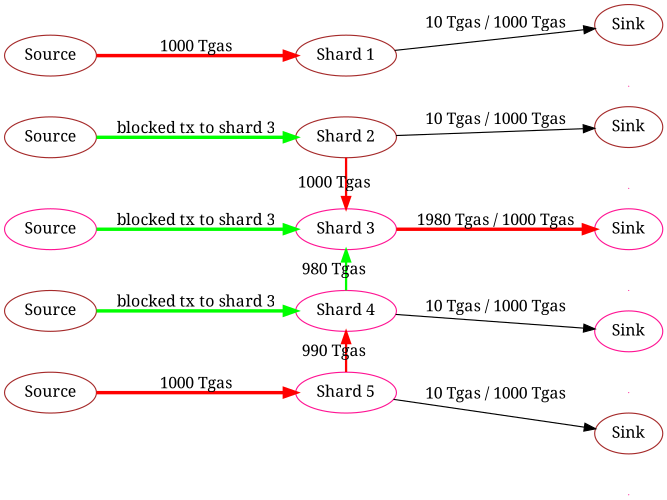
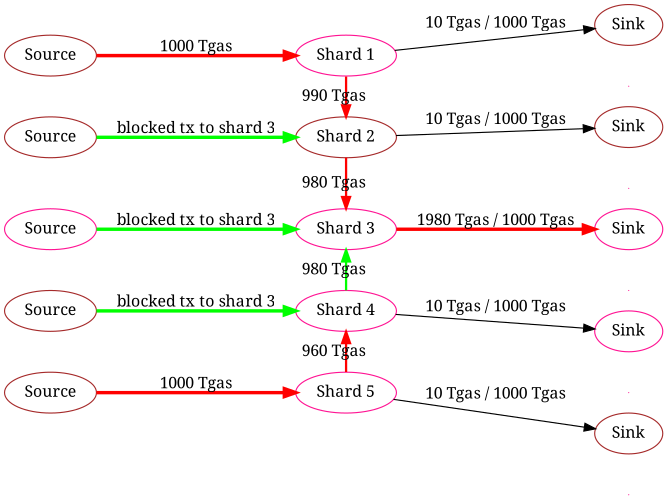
node "Shard 1": color brown -> deeppink
edge "Shard 1" -> "Shard 2": added, label "990 Tgas"
edge "Shard 2" -> "Shard 3": label "1000 Tgas" -> "980 Tgas"
edge "Shard 5" -> "Shard 4": label "990 Tgas" -> "960 Tgas"
